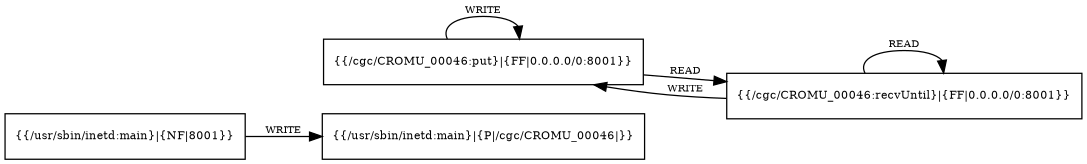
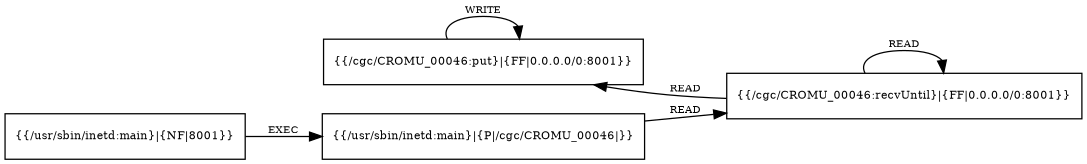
edge "{{/cgc/CROMU_00046:put}|{FF|0.0.0.0/0:8001}}" -> "{{/cgc/CROMU_00046:recvUntil}|{FF|0.0.0.0/0:8001}}": now "{{/usr/sbin/inetd:main}|{P|/cgc/CROMU_00046|}}" -> "{{/cgc/CROMU_00046:recvUntil}|{FF|0.0.0.0/0:8001}}"
edge "{{/cgc/CROMU_00046:recvUntil}|{FF|0.0.0.0/0:8001}}" -> "{{/cgc/CROMU_00046:put}|{FF|0.0.0.0/0:8001}}": label "WRITE" -> "READ"
edge "{{/usr/sbin/inetd:main}|{NF|8001}}" -> "{{/usr/sbin/inetd:main}|{P|/cgc/CROMU_00046|}}": label "WRITE" -> "EXEC"
